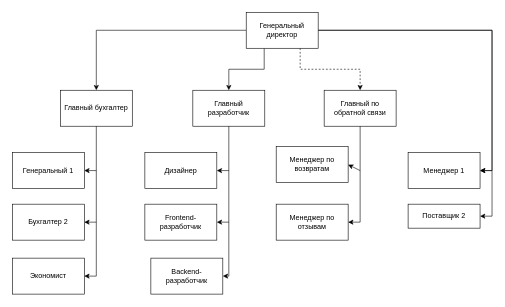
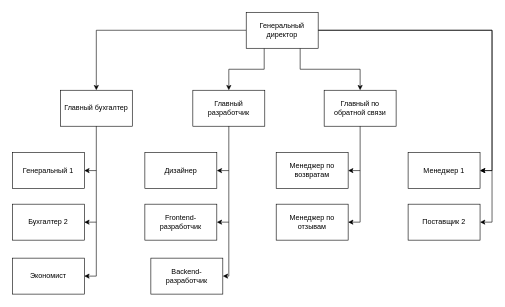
edge "Генеральный директор" -> "Главный по обратной связи": style dashed -> solid
node "Менеджер по возвратам": moved (312, 165) -> (312, 171)
node "Поставщик 2": size 72x24 -> 72x36
